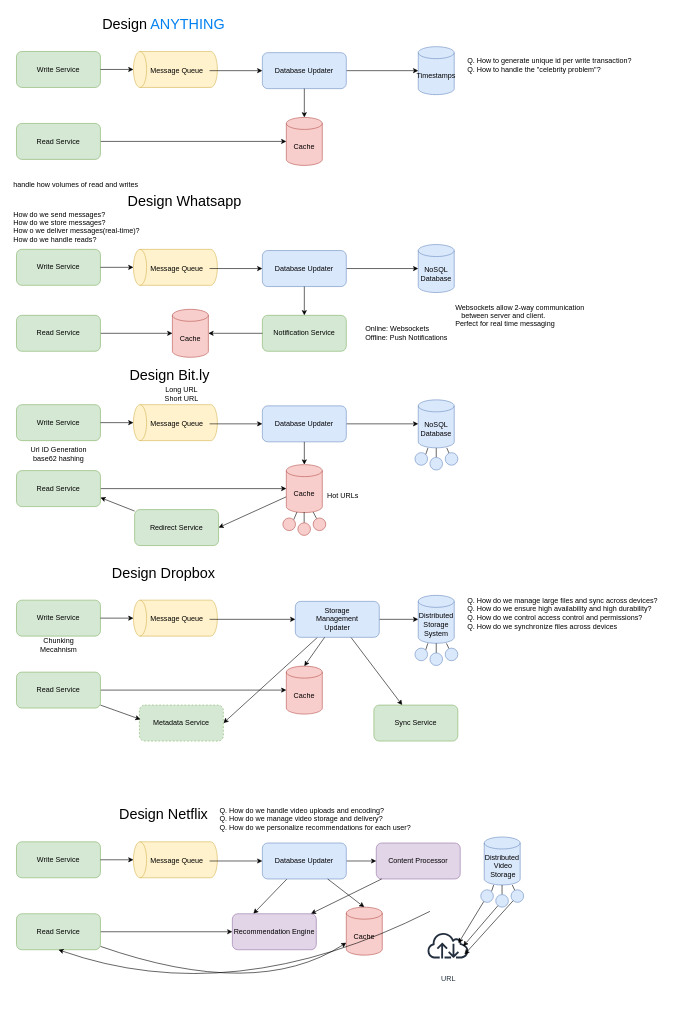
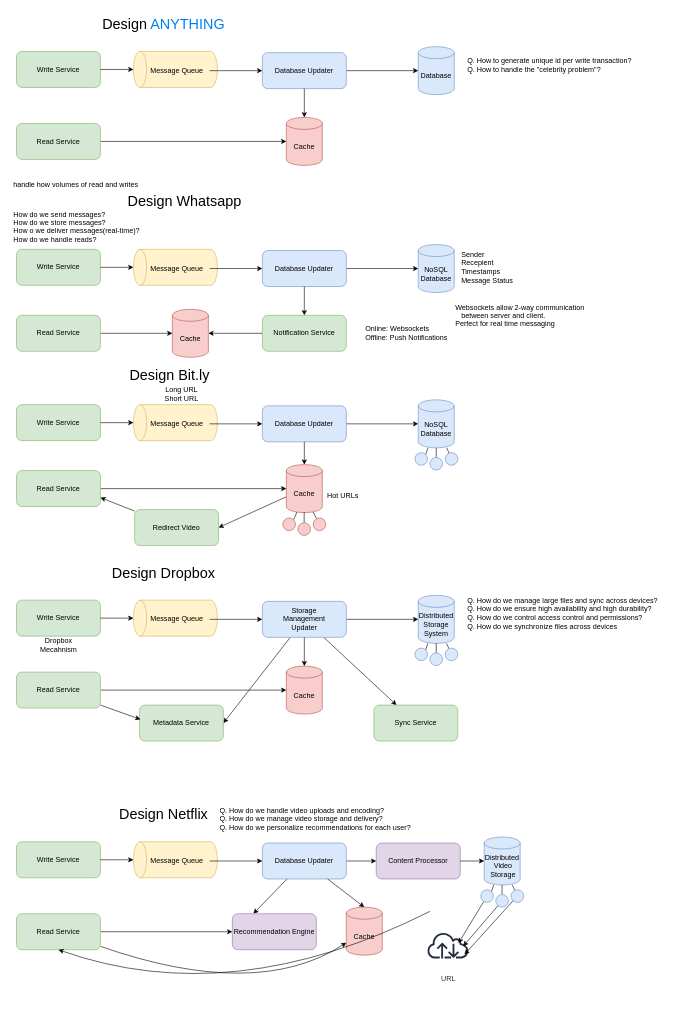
node "Timestamps": label "Timestamps" -> "Database"
node "Sender Recepient Timestamps Message Status": added
node "Url ID Generation base62 hashing": removed
node "Redirect Service": label "Redirect Service" -> "Redirect Video"
node "Storage Management Updater": moved (338, 620) -> (305, 620)
node "Chunking Mecahnism": label "Chunking Mecahnism" -> "Dropbox Mecahnism"
node "Metadata Service": style dashed -> solid
edge "Content Processor" -> "Recommendation Engine": now "Content Processor" -> "Distributed Video Storage"
